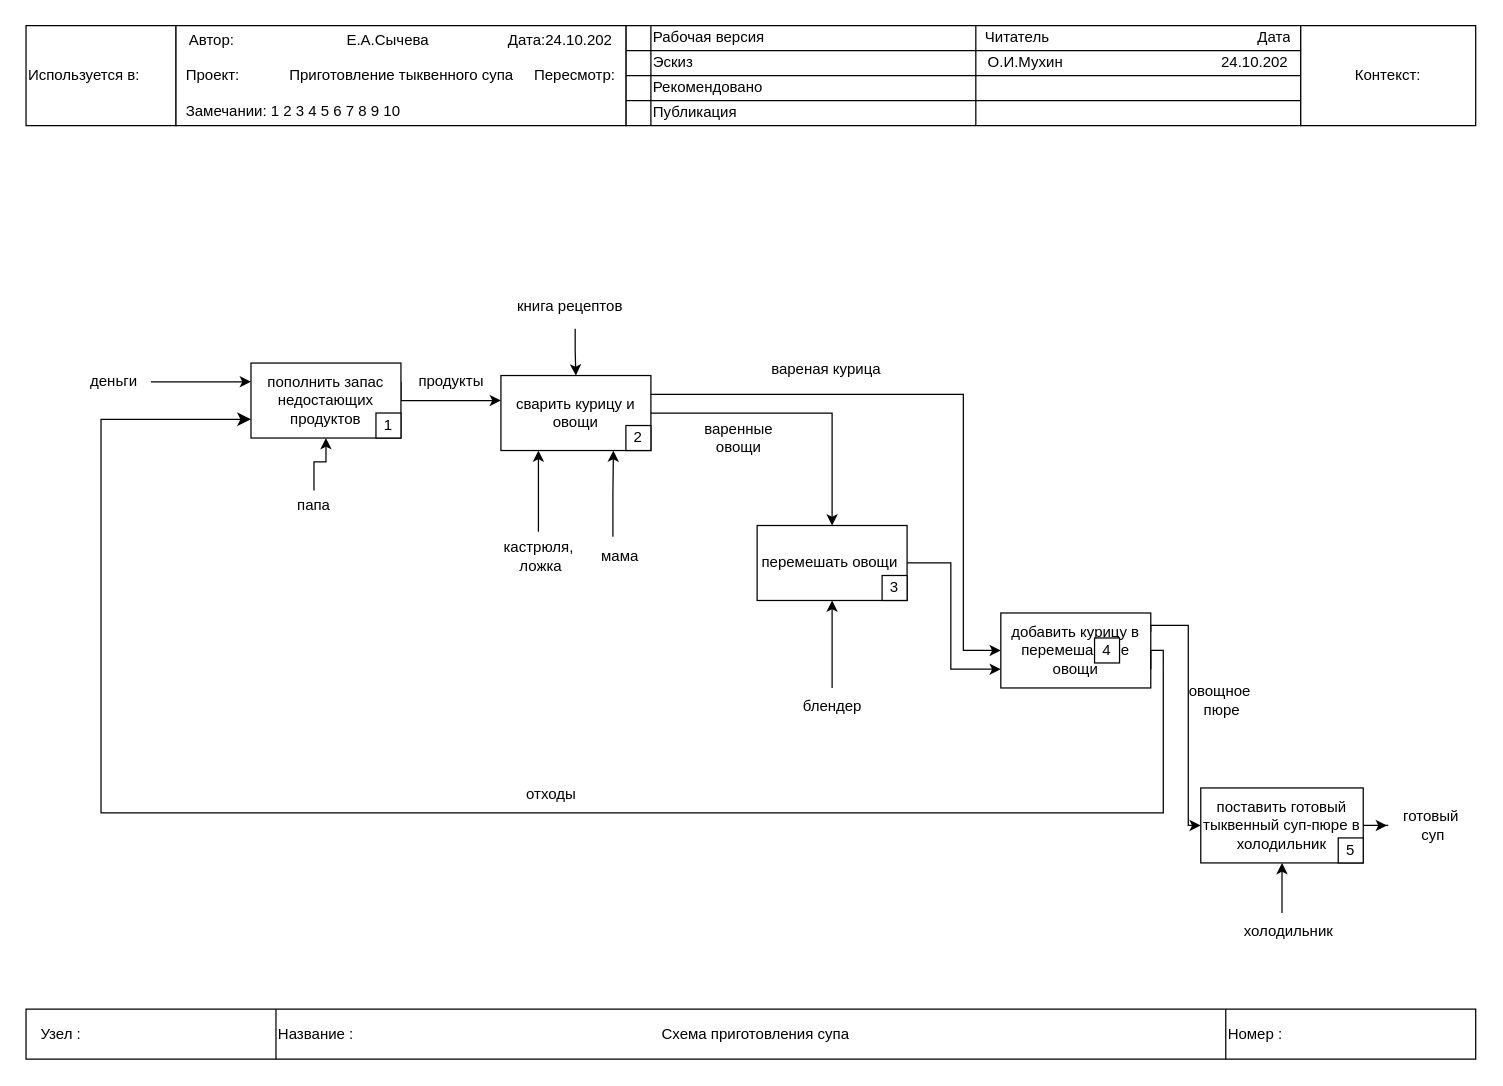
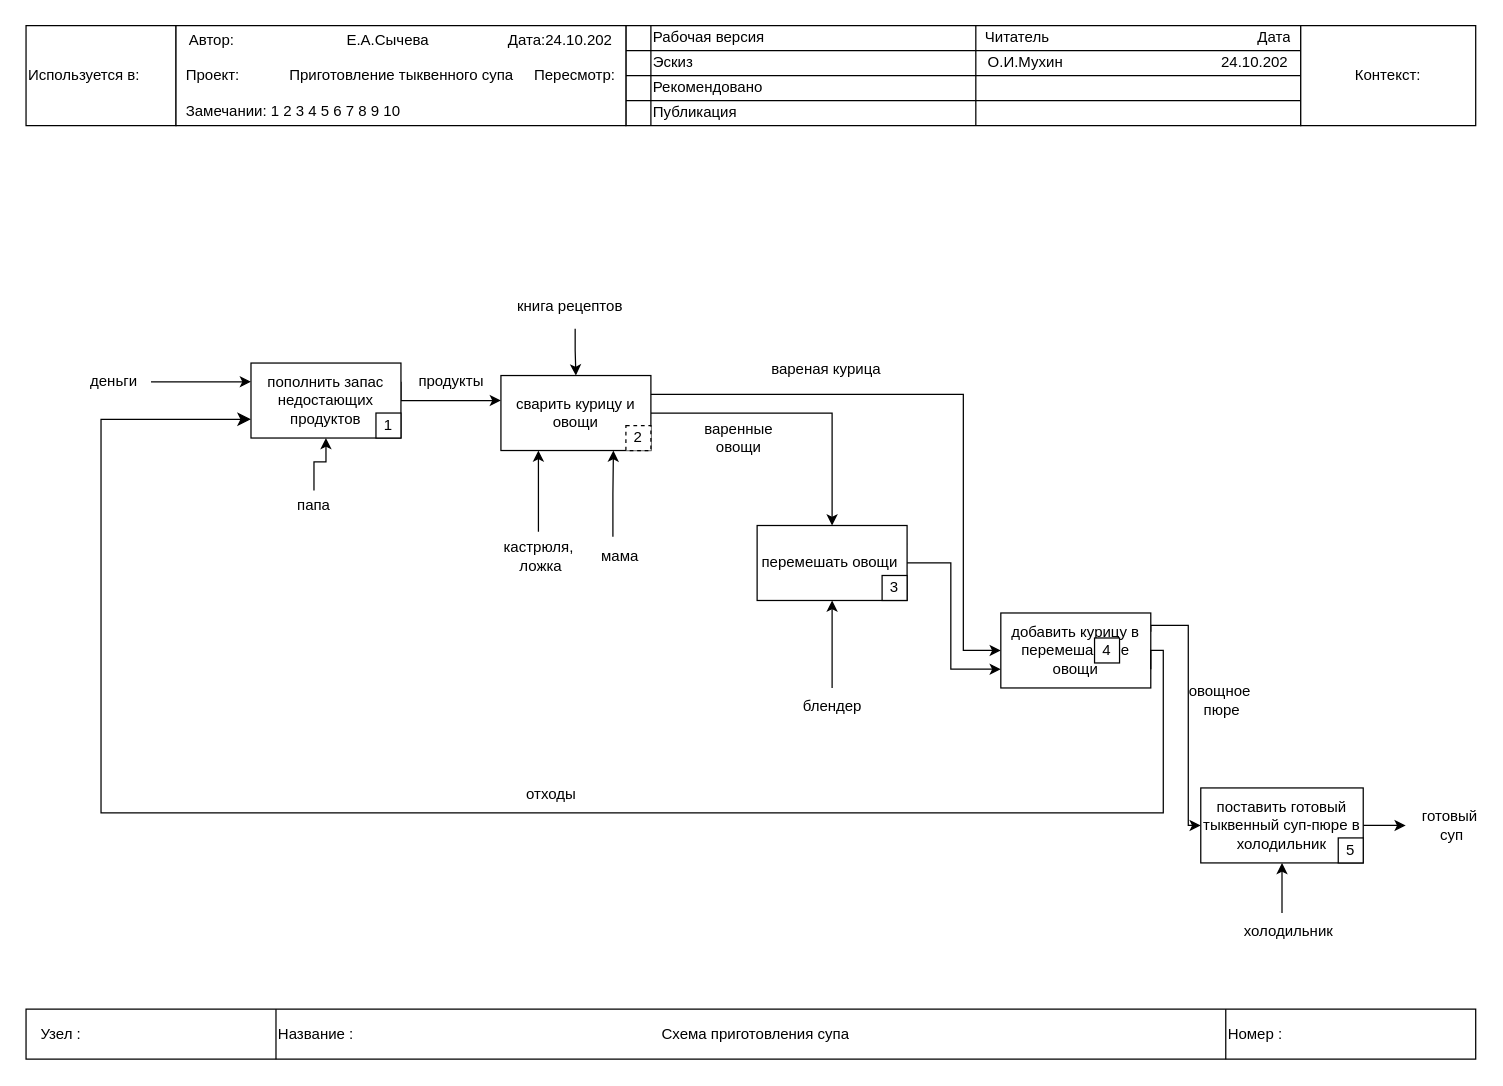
node "2": style solid -> dashed
node "готовый суп": moved (1431, 826) -> (1449, 826)
